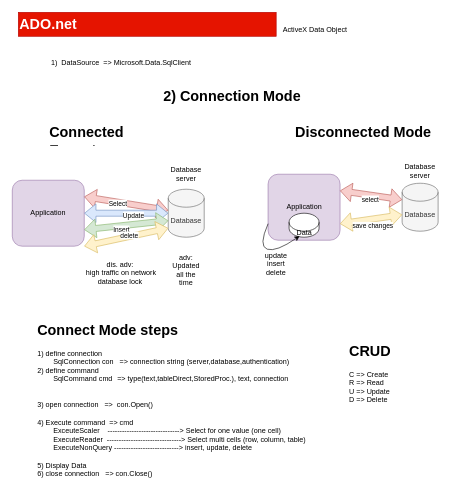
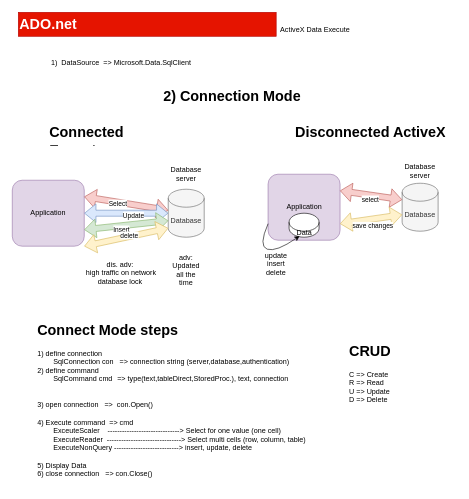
node "ActiveX Data Object": label "ActiveX Data Object" -> "ActiveX Data Execute"
node "Disconnected Mode": label "Disconnected Mode" -> "Disconnected ActiveX"
